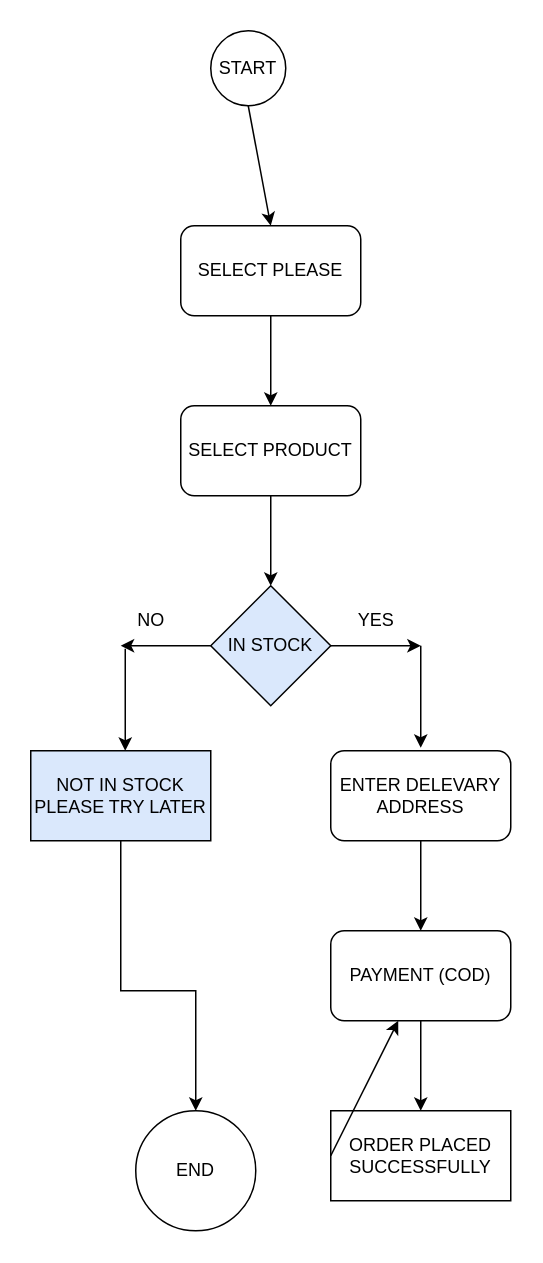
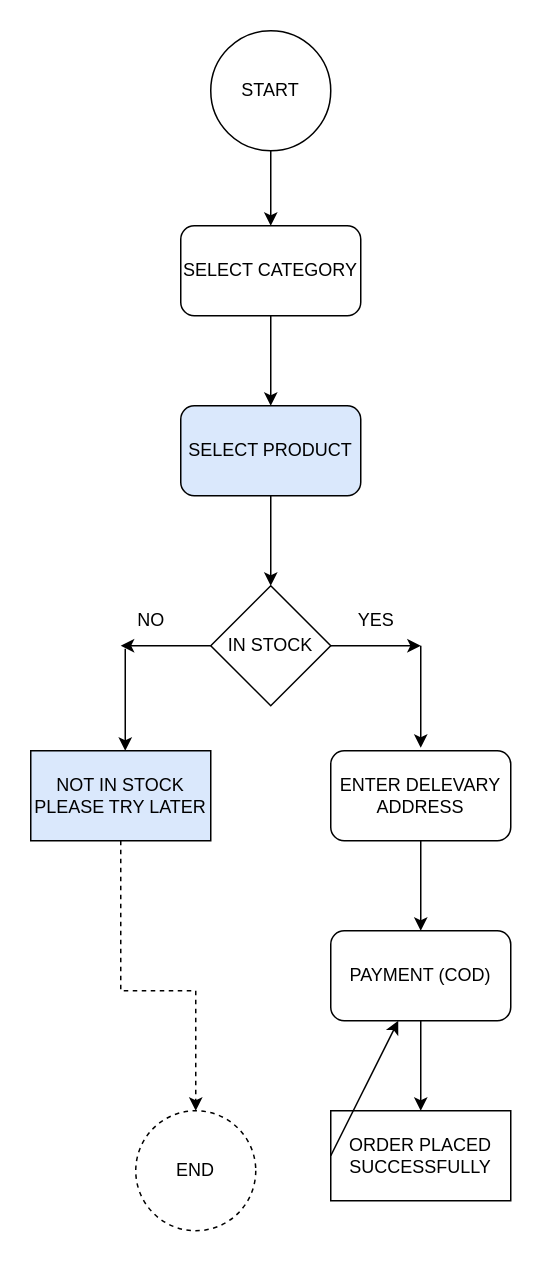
node "START": size 75x75 -> 120x120
node "SELECT PLEASE": label "SELECT PLEASE" -> "SELECT CATEGORY"
node "SELECT PRODUCT": fillcolor #ffffff -> #dae8fc
node "IN STOCK": fillcolor #dae8fc -> #ffffff
edge "NOT IN STOCK PLEASE TRY LATER" -> "END": style solid -> dashed
node "END": style solid -> dashed
